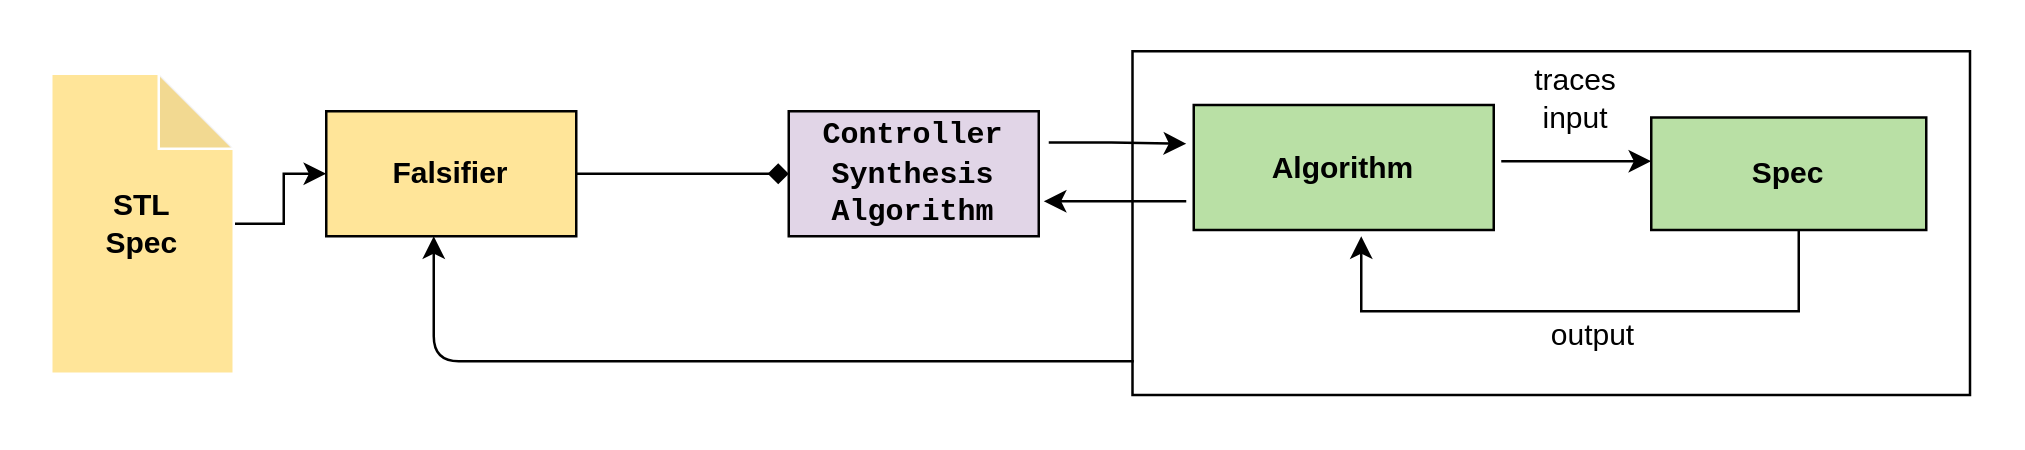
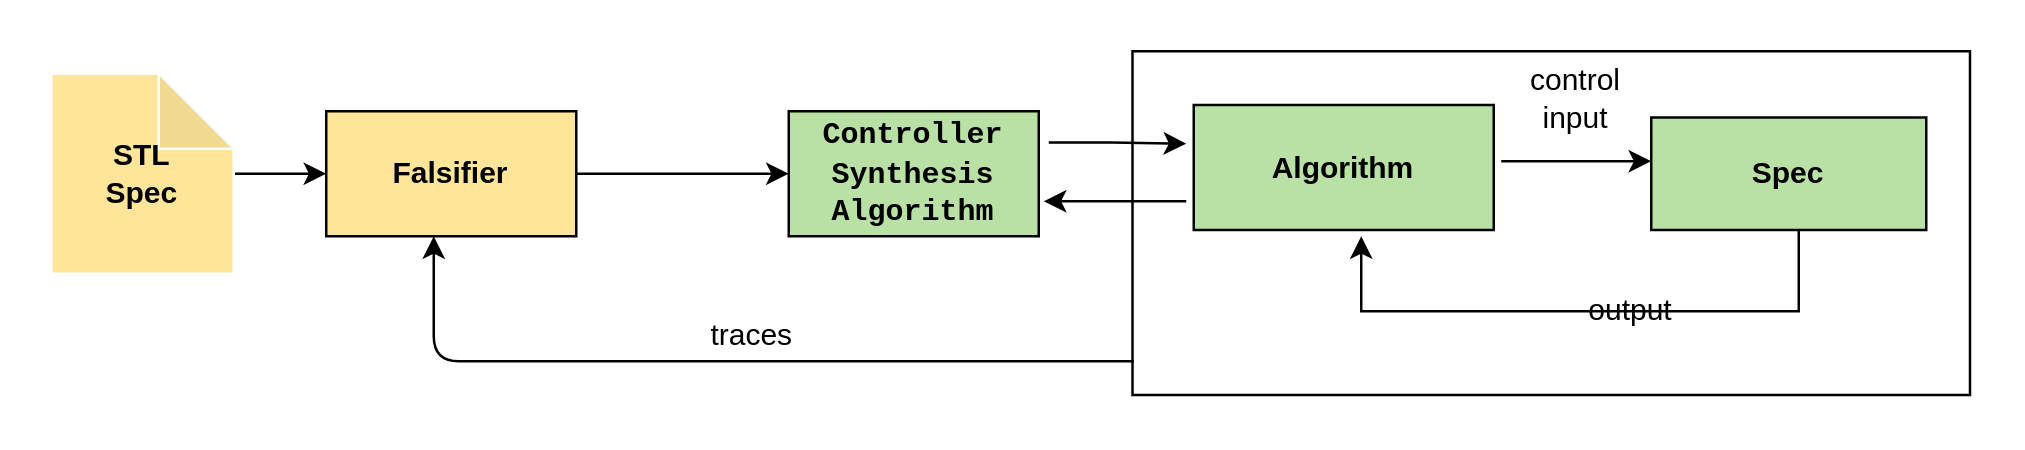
node "traces input": label "traces input" -> "control input"
edge "Falsifier" -> "Controller Synthesis Algorithm": arrowhead diamond -> classic
node "Controller Synthesis Algorithm": fillcolor #e1d5e7 -> #b9e0a5
node "STL Spec": size 183x300 -> 183x200
node "traces": added
node "output": moved (1594, 336) -> (1631, 311)
